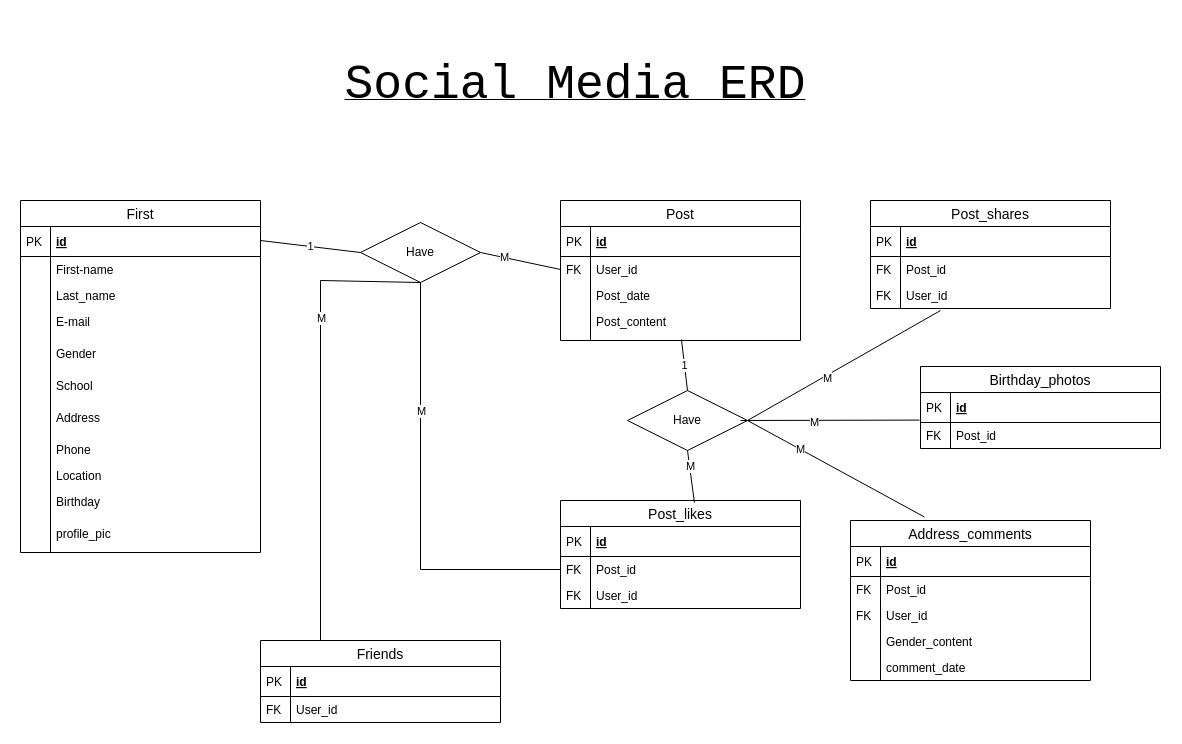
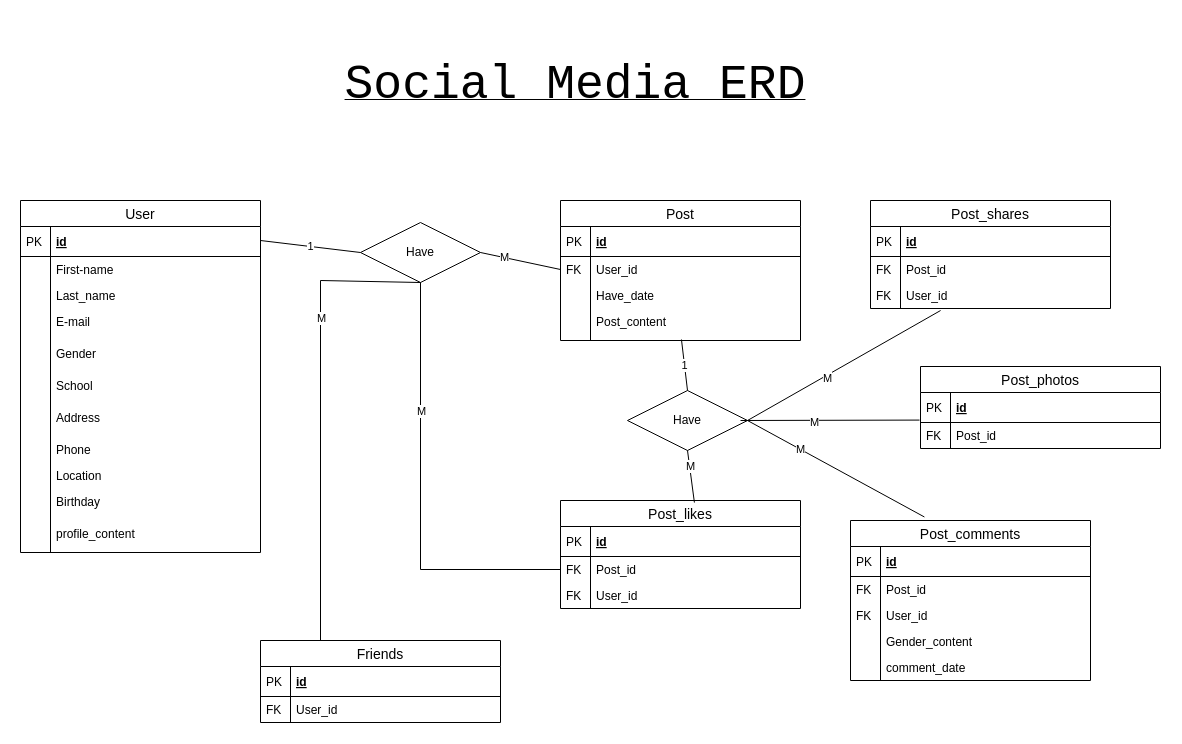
node "First": label "First" -> "User"
node "Post_date": label "Post_date" -> "Have_date"
node "Birthday_photos": label "Birthday_photos" -> "Post_photos"
node "profile_pic": label "profile_pic" -> "profile_content"
node "Address_comments": label "Address_comments" -> "Post_comments"
